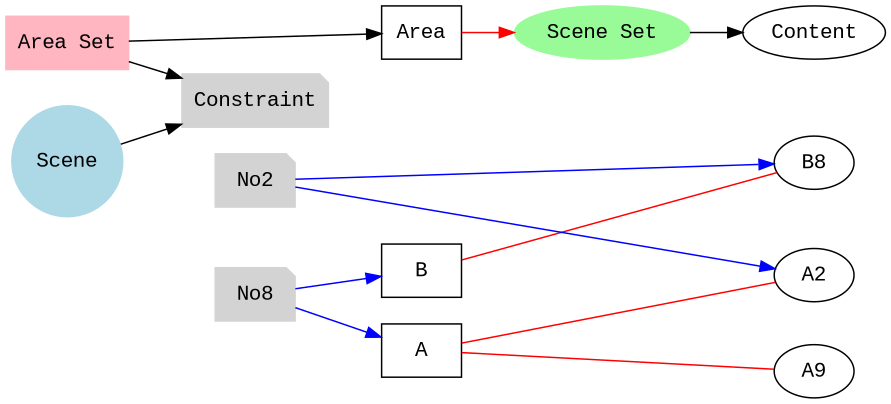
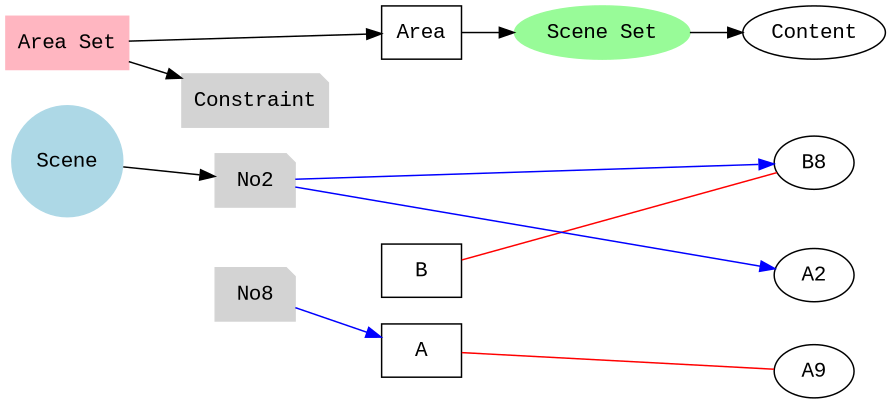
edge "Area" -> "Scene Set": color red -> black
edge "Scene" -> "Constraint": now "Scene" -> "No2"
edge "No8" -> "B": removed
edge "A2" -- "A": removed
